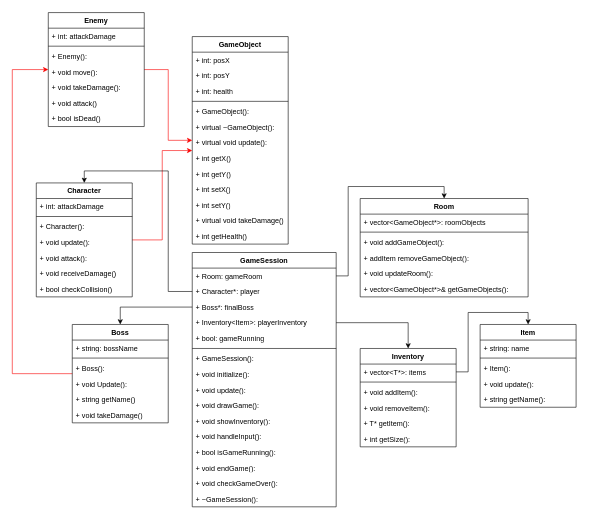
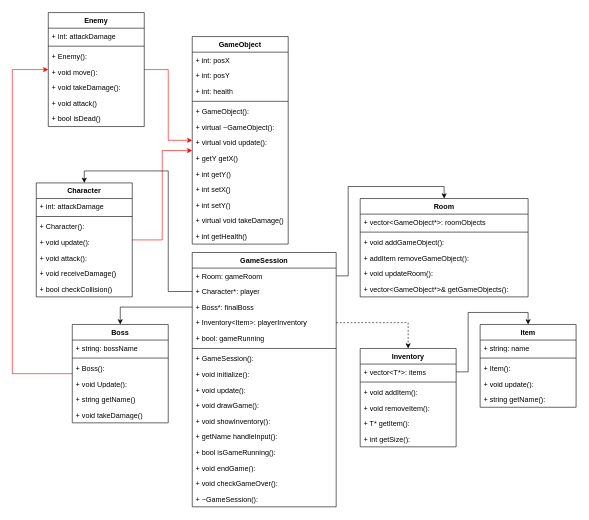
node "+ int getX()": label "+ int getX()" -> "+ getY getX()"
edge "+ Inventory<Item>: playerInventory" -> "Inventory": style solid -> dashed
node "+ void handleInput():": label "+ void handleInput():" -> "+ getName handleInput():"
